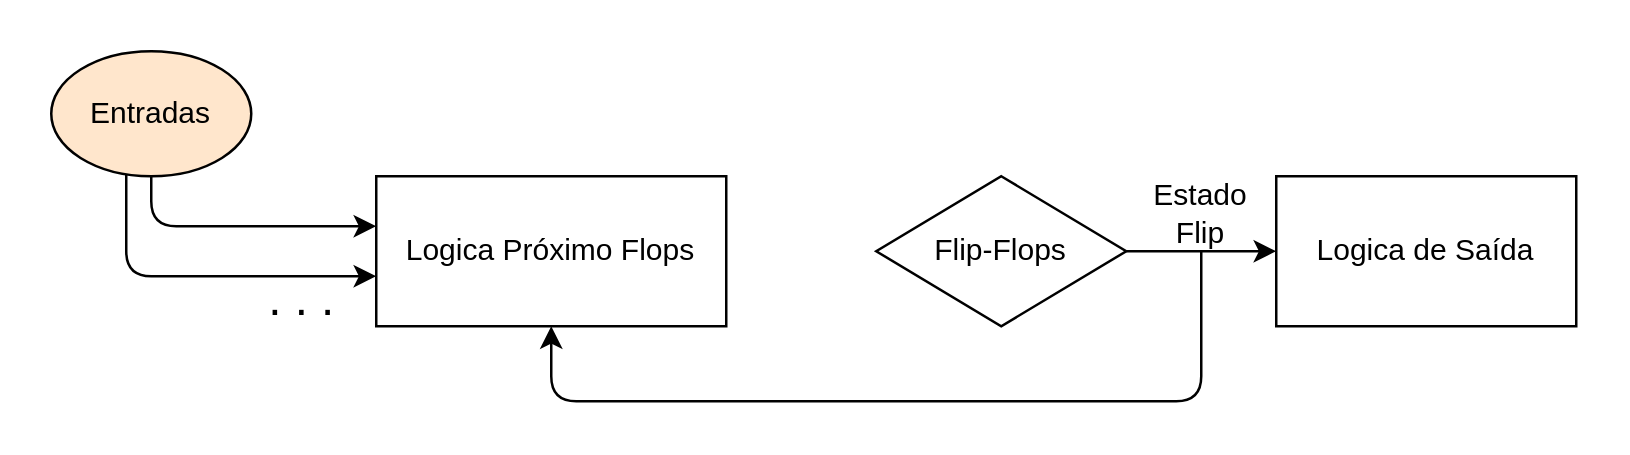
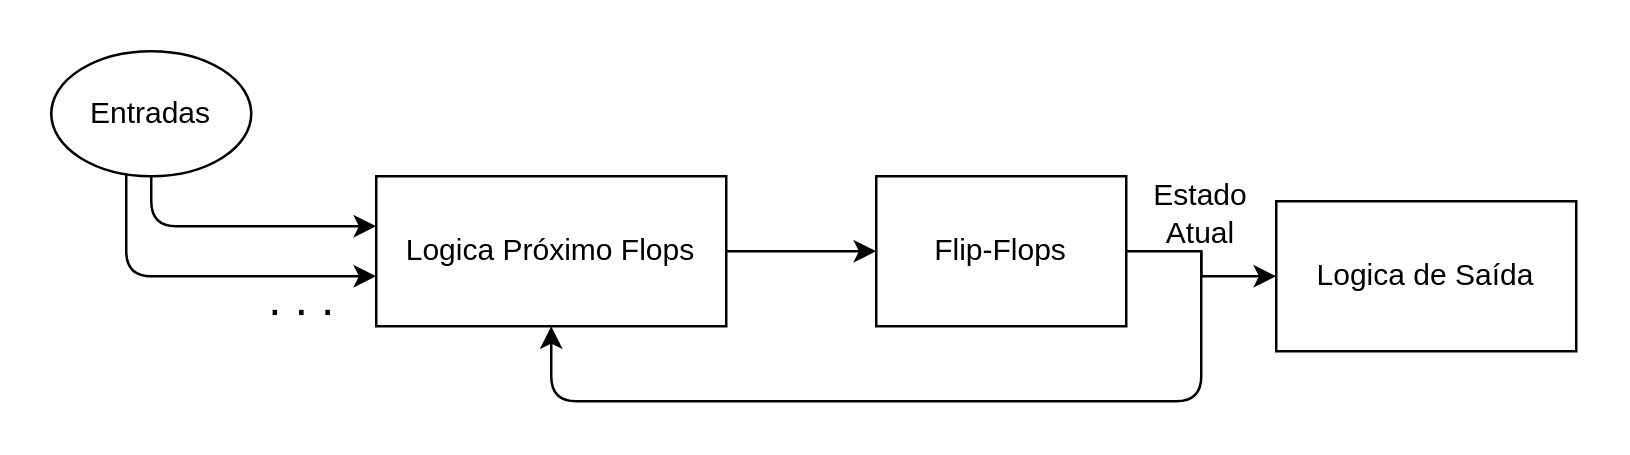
node "Entradas": fillcolor #ffe6cc -> #ffffff
node "Estado Flip": label "Estado Flip" -> "Estado Atual"
edge "Logica Próximo Flops" -> "Flip-Flops": added
node "Flip-Flops": shape diamond -> rectangle
node "Logica de Saída": moved (1426, 251) -> (1426, 276)
